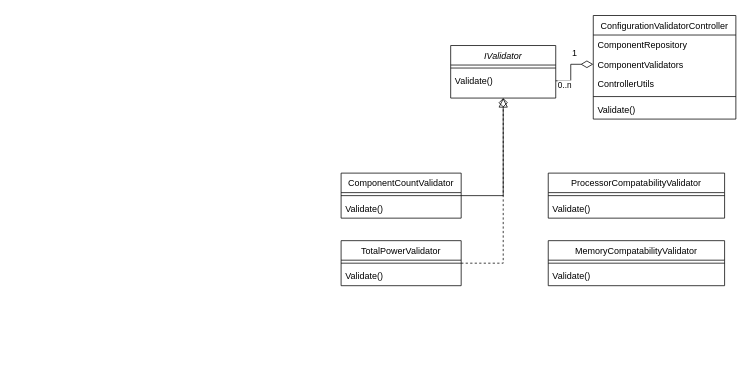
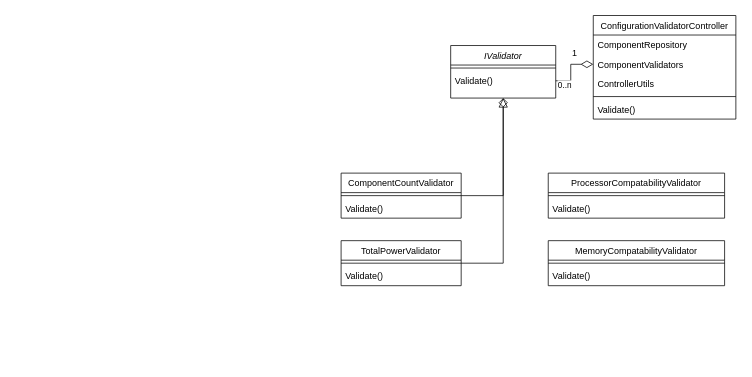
edge "TotalPowerValidator" -> "IValidator": style dashed -> solid
